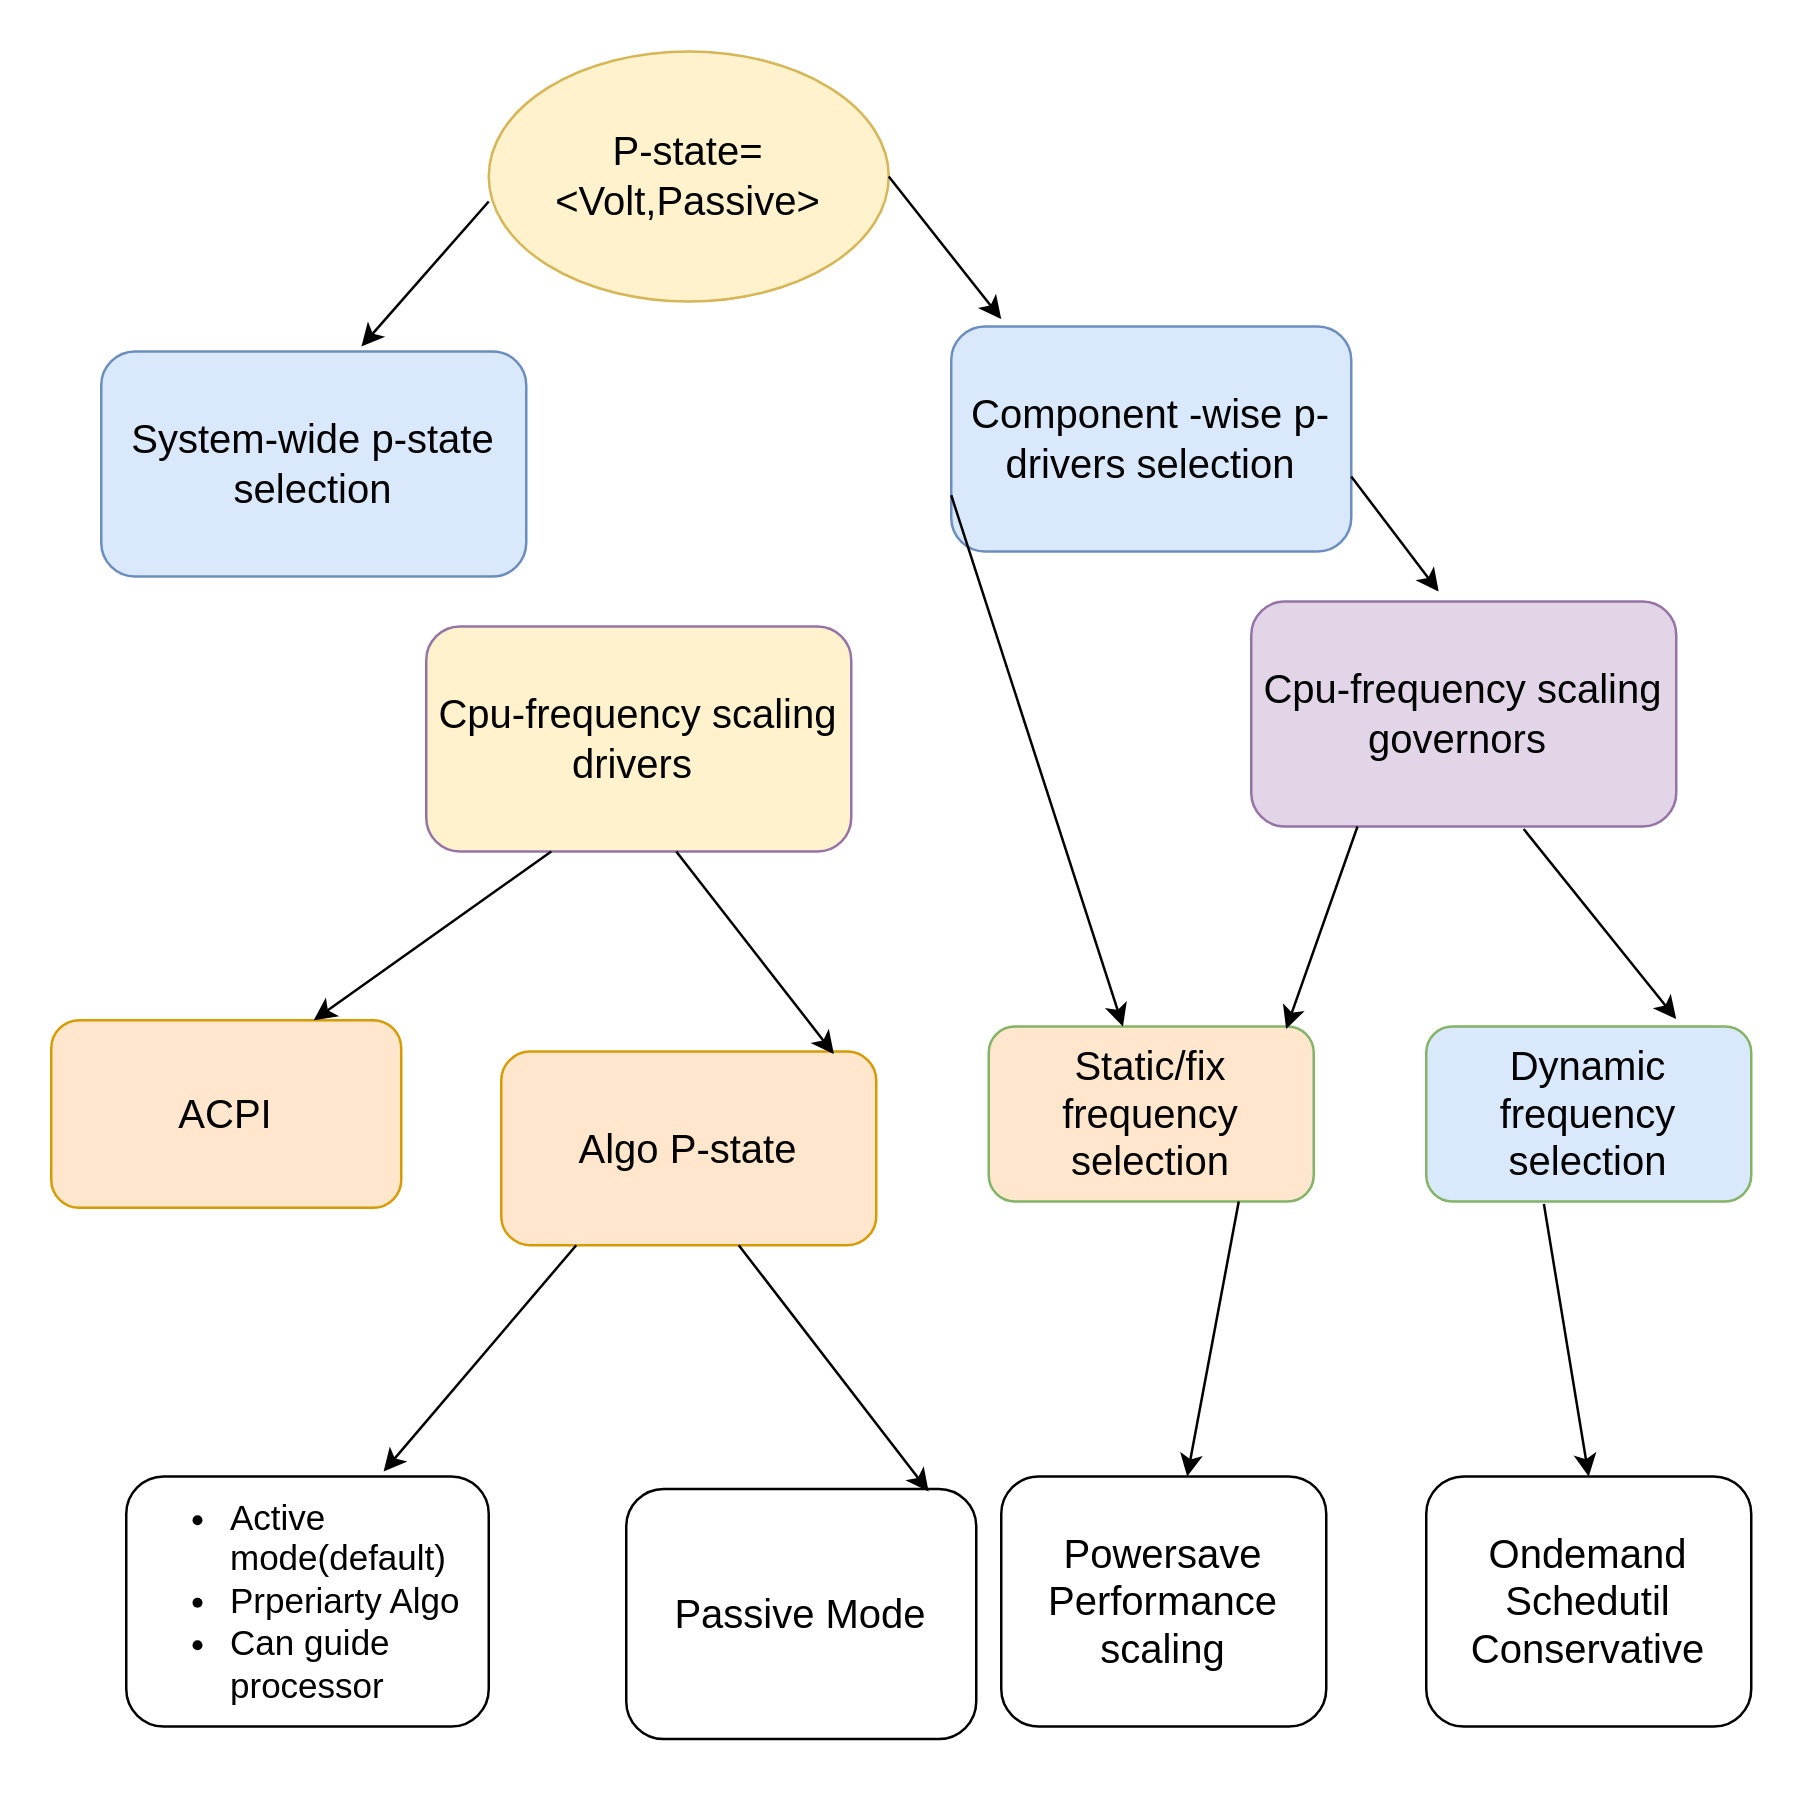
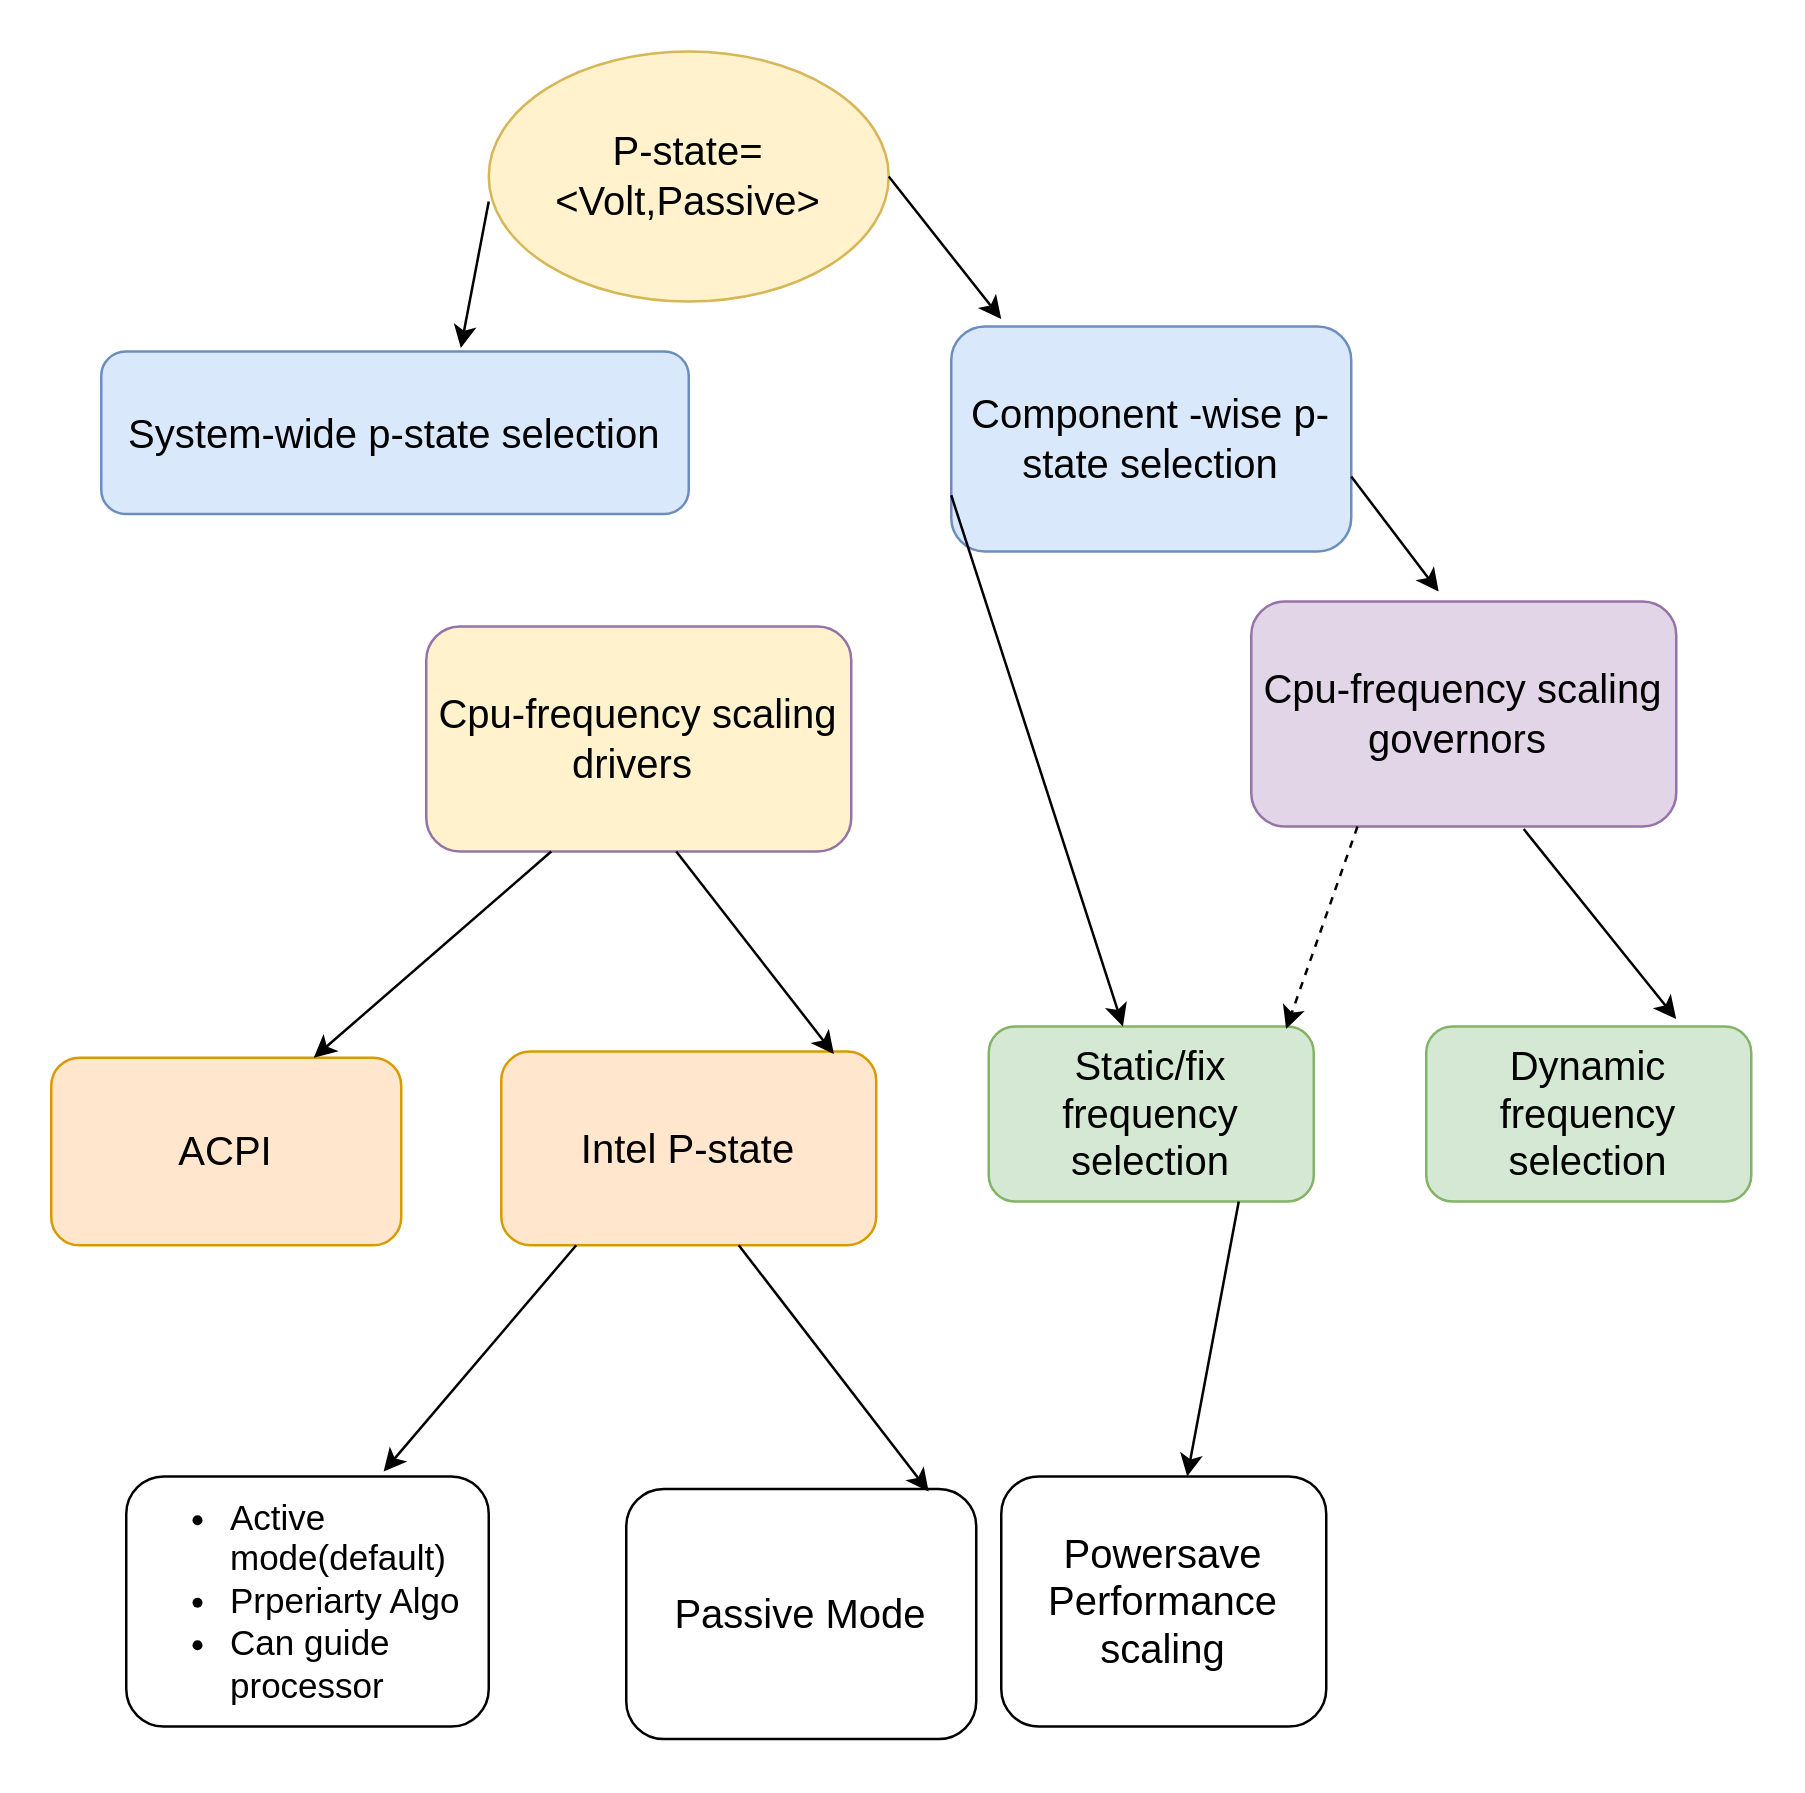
node "Component -wise p-drivers selection": label "Component -wise p-drivers selection" -> "Component -wise p-state selection"
node "System-wide p-state selection": size 425x225 -> 588x163
edge "Cpu-frequency scaling governors" -> "Static/fix frequency selection": style solid -> dashed
node "ACPI": moved (226, 1114) -> (226, 1151)
node "Static/fix frequency selection": fillcolor #ffe6cc -> #d5e8d4
node "Dynamic frequency selection": fillcolor #dae8fc -> #d5e8d4
node "Algo P-state": label "Algo P-state" -> "Intel P-state"
edge "Dynamic frequency selection" -> "Ondemand Schedutil Conservative": removed
node "Ondemand Schedutil Conservative": removed
